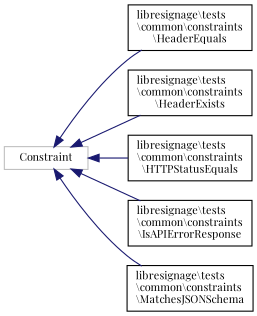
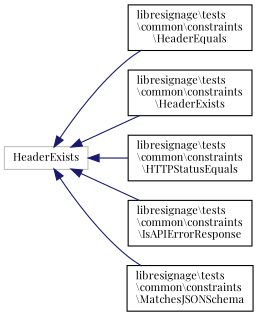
node "Constraint": label "Constraint" -> "HeaderExists"
